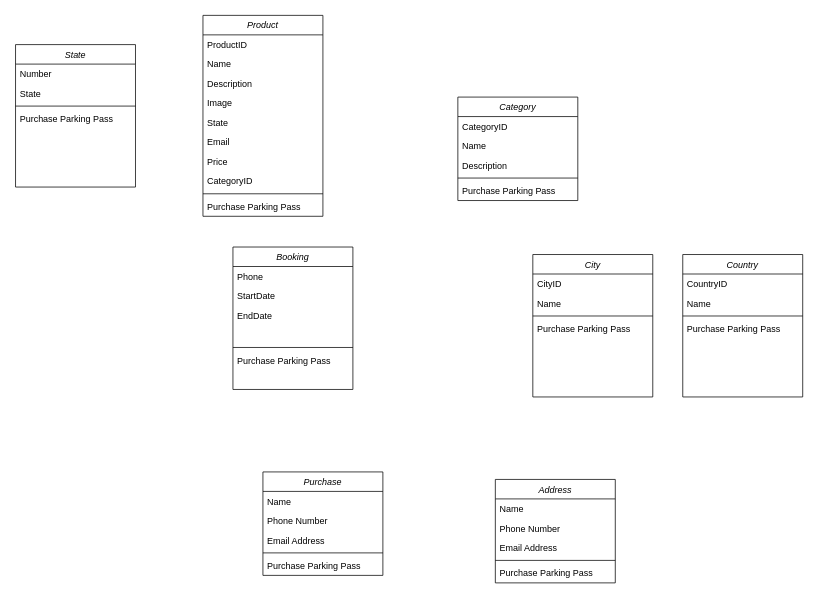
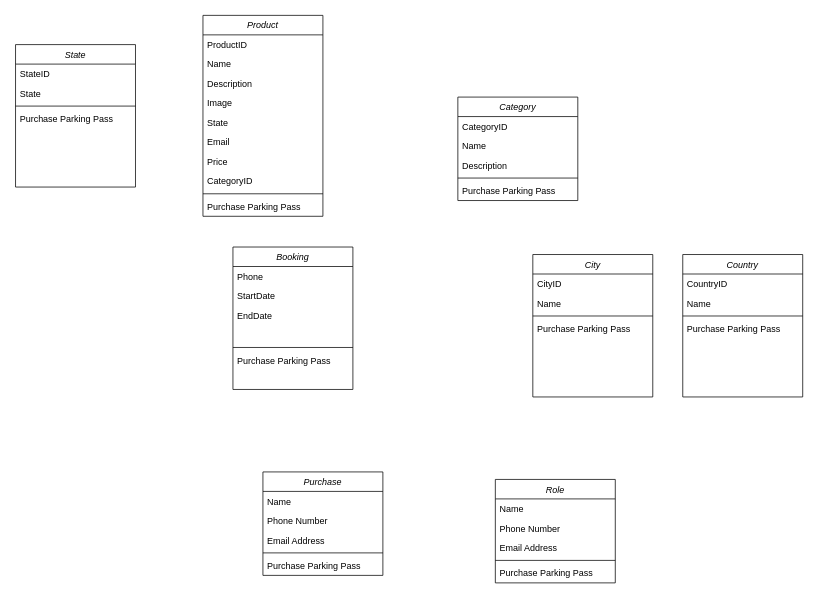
node "Number": label "Number" -> "StateID"
node "Address": label "Address" -> "Role"
